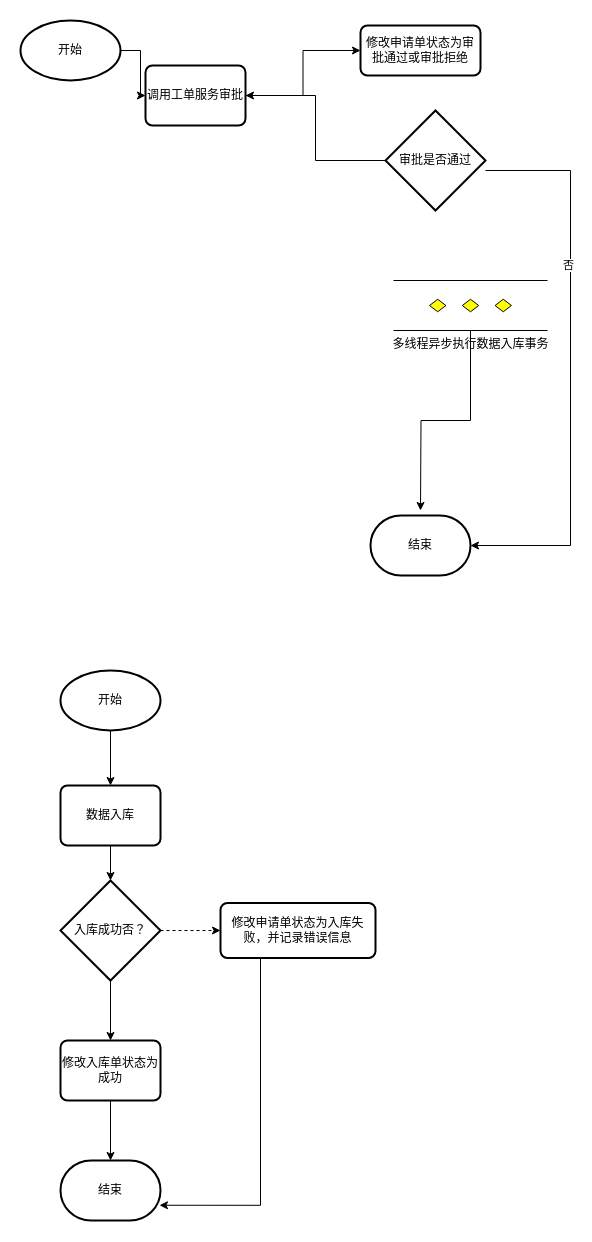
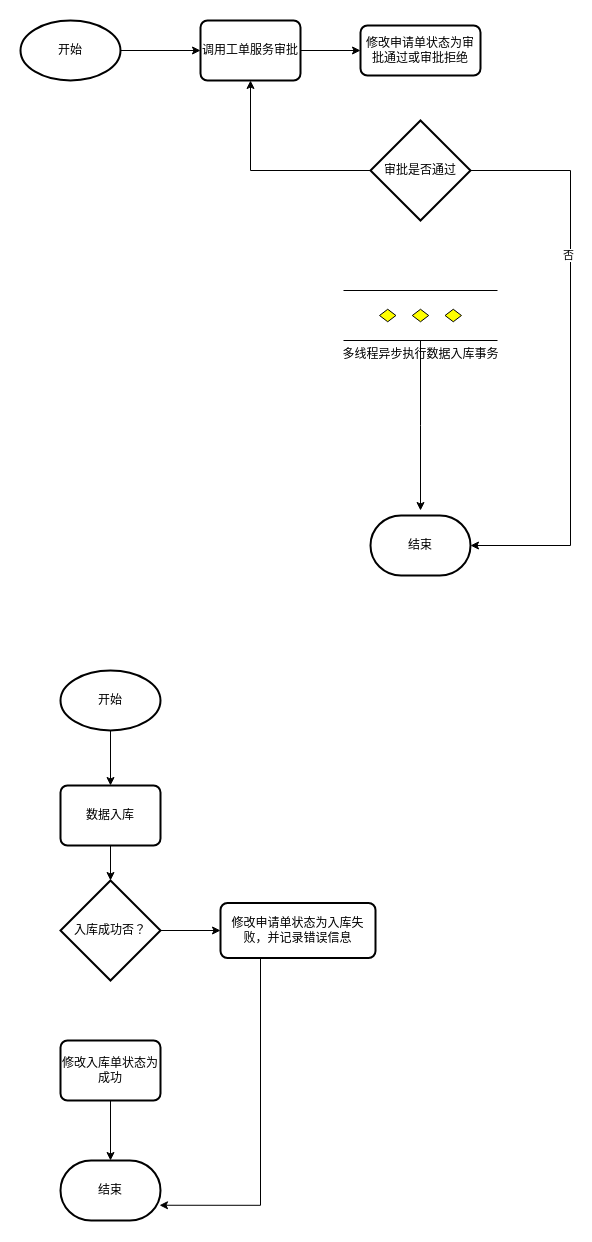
node "调用工单服务审批": moved (196, 96) -> (251, 51)
node "审批是否通过": moved (436, 161) -> (421, 171)
node "多线程异步执行数据入库事务": moved (471, 306) -> (421, 316)
edge "入库成功否？" -> "修改申请单状态为入库失败，并记录错误信息": style dashed -> solid
edge "入库成功否？" -> "修改入库单状态为成功": removed
